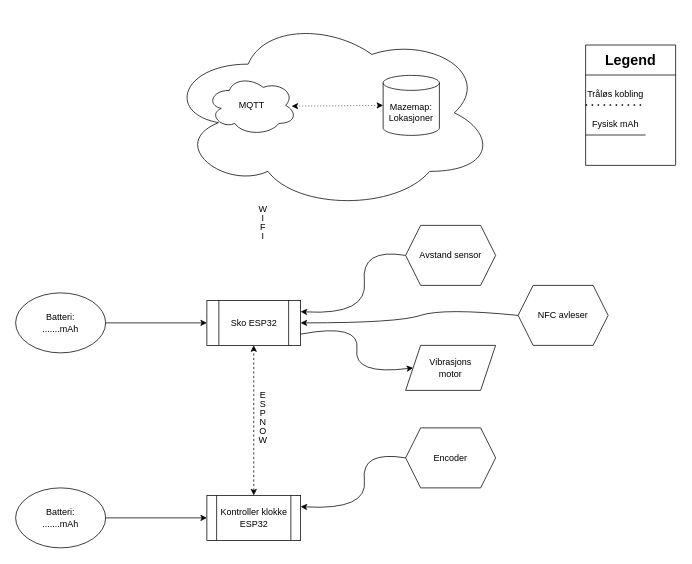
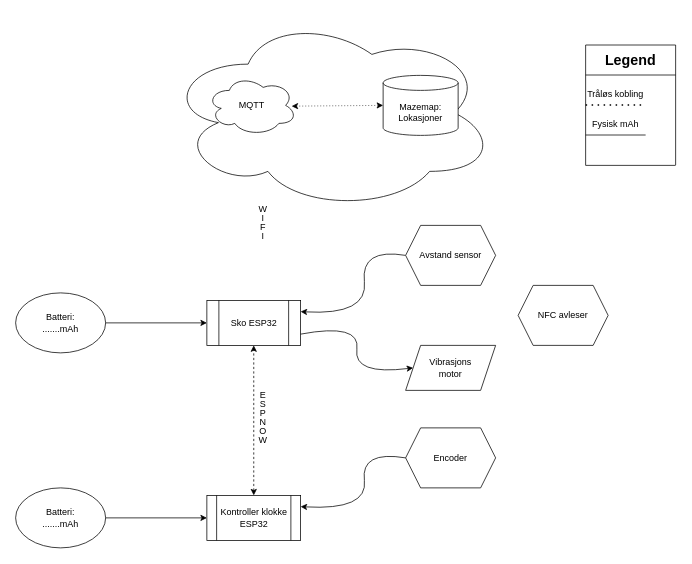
node "Mazemap: Lokasjoner": size 56x60 -> 75x60
edge "NFC avleser" -> "Sko ESP32": removed
